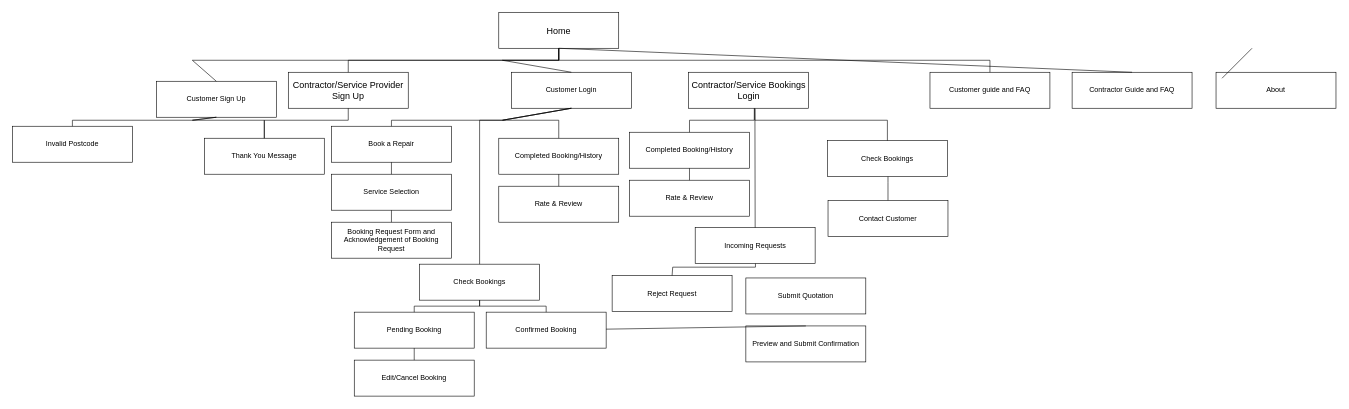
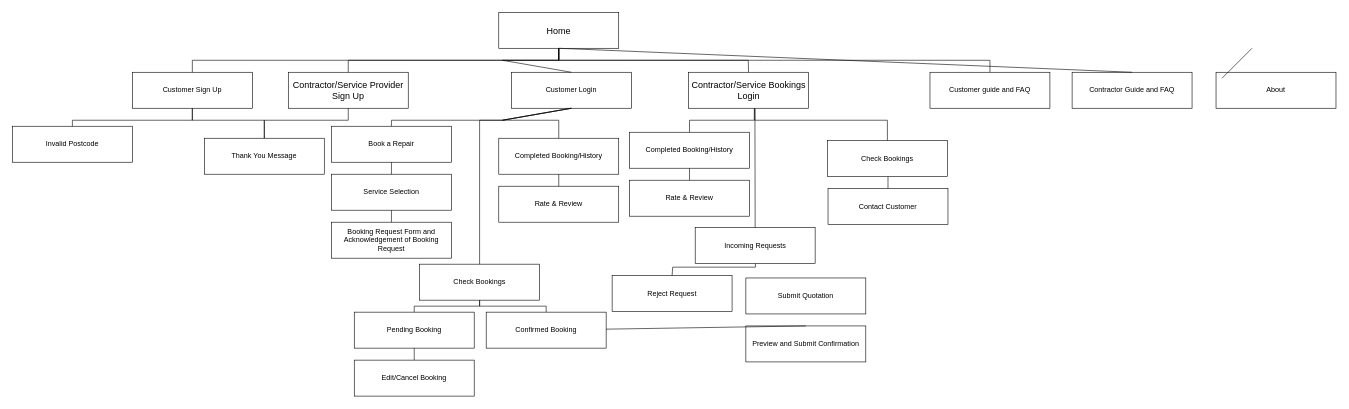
edge "Home" -- "Contractor/Service Bookings Login": added
node "Customer Sign Up": moved (216, 99) -> (192, 90)
node "Contact Customer": moved (888, 219) -> (888, 207)
